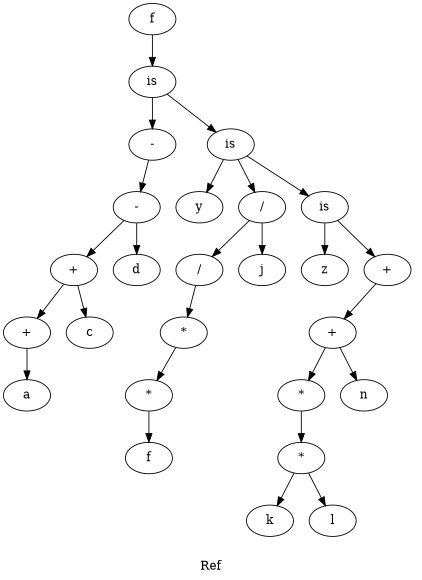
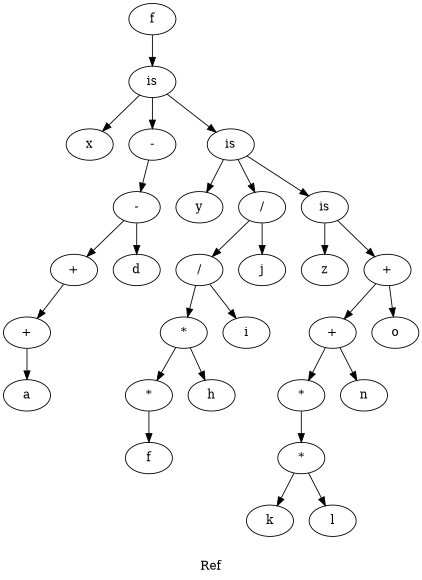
node "x": added
node "c": removed
node "i": added
node "o": added
node "h": added
